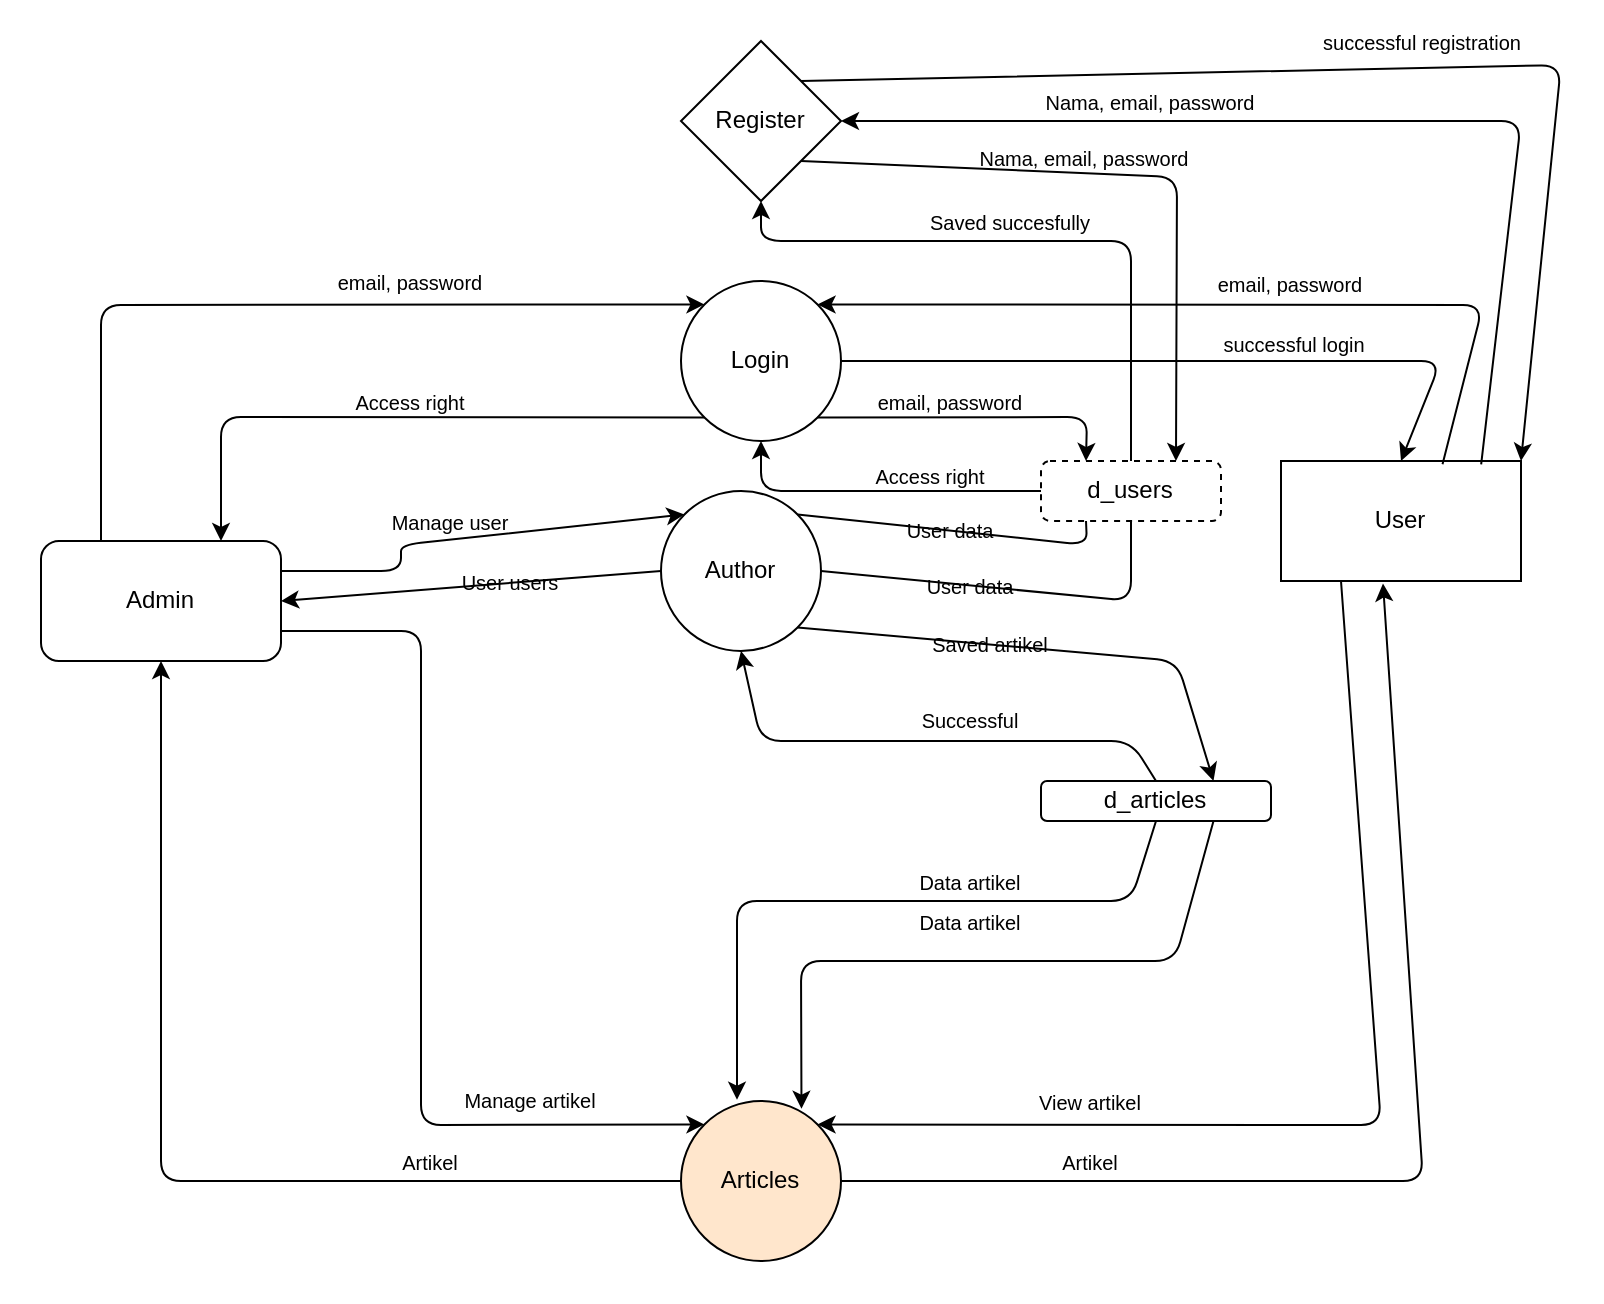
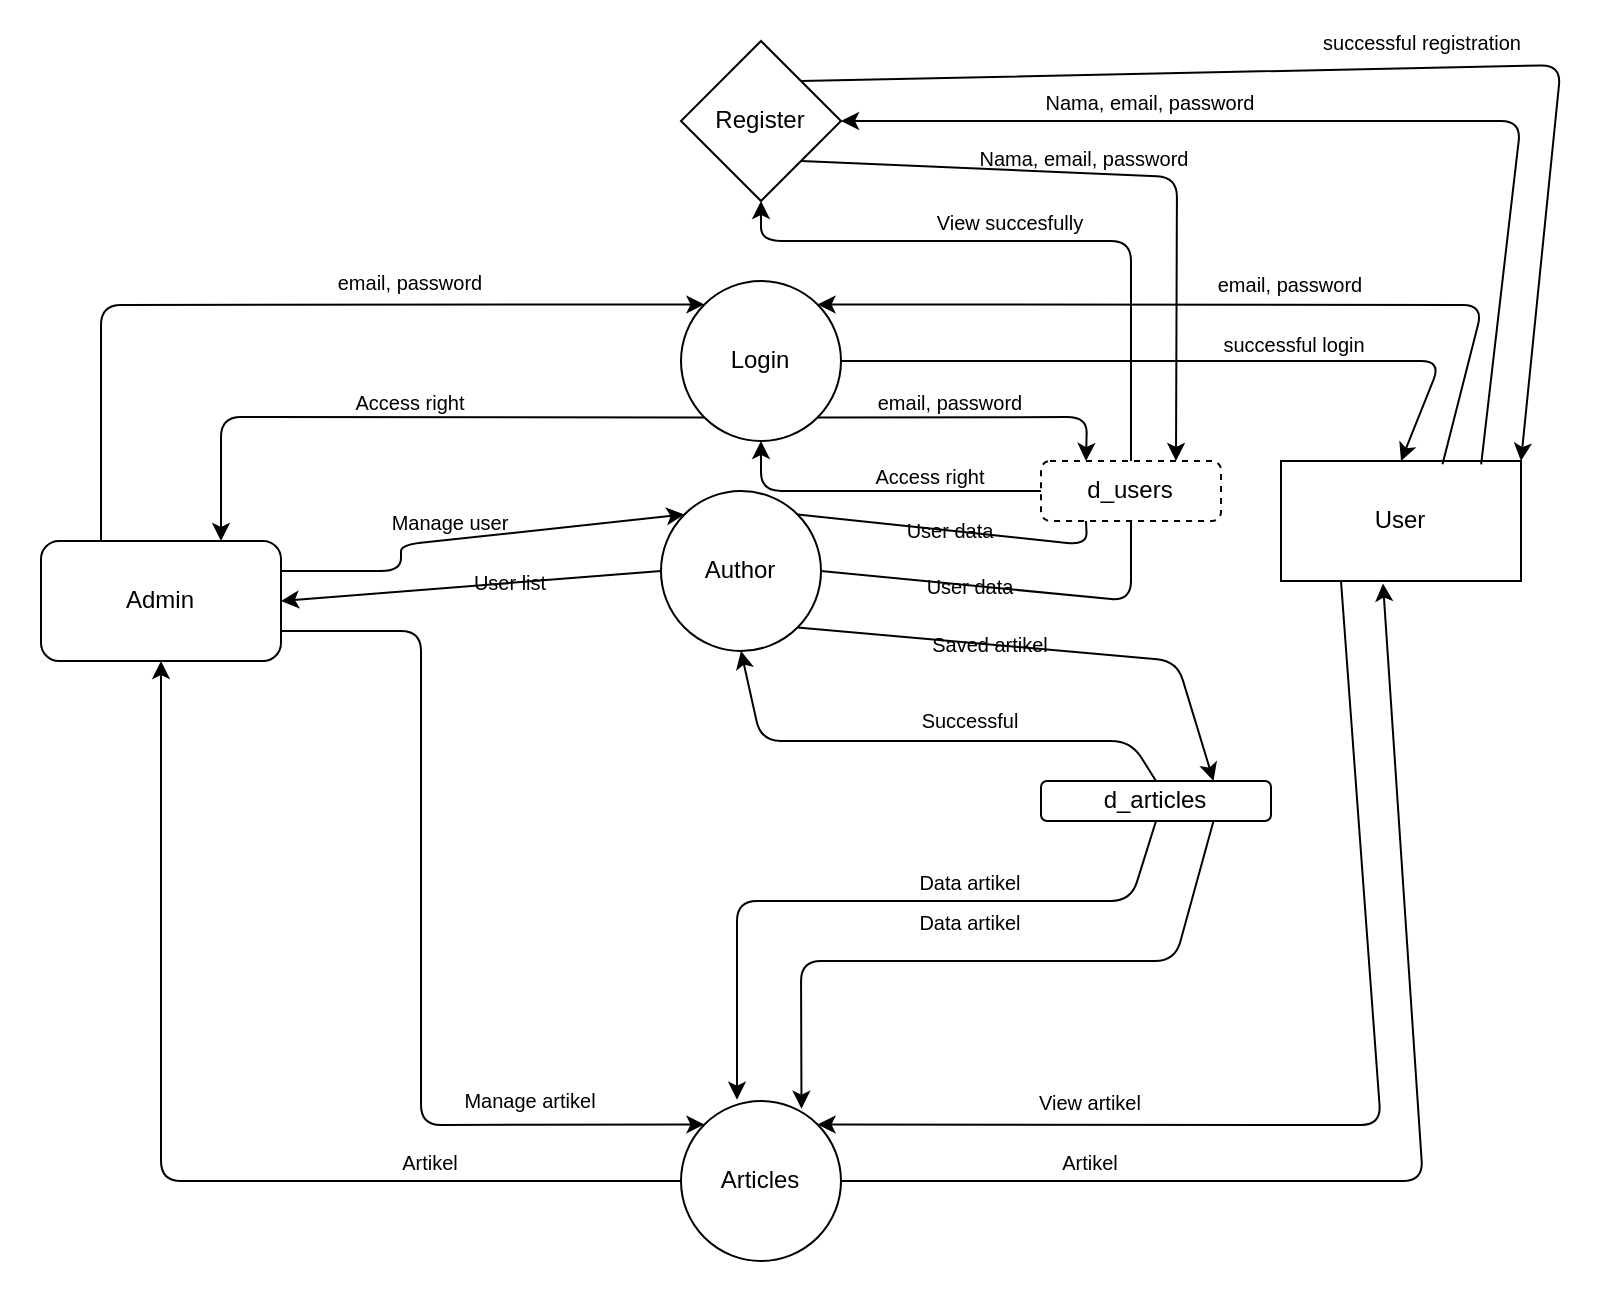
node "Saved succesfully": label "Saved succesfully" -> "View succesfully"
node "User users": label "User users" -> "User list"
node "Articles": fillcolor #ffe6cc -> #ffffff
